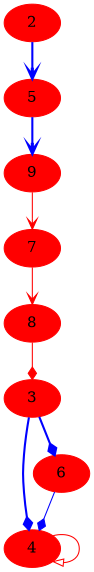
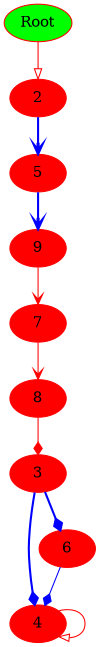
node "Root": added
